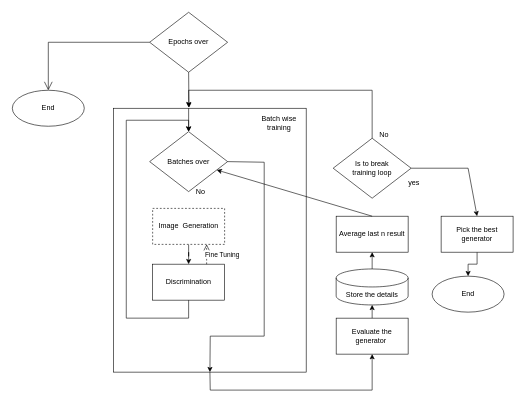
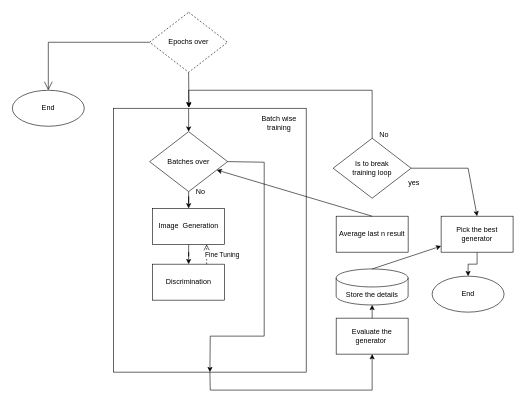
node "Epochs over": style solid -> dashed
edge "Batches over" -> "Image Generation": added
node "Image Generation": style dashed -> solid
edge "Discrimination" -> "Batches over": removed
edge "Store the details" -> "Average last n result": now "Store the details" -> "Pick the best generator"
